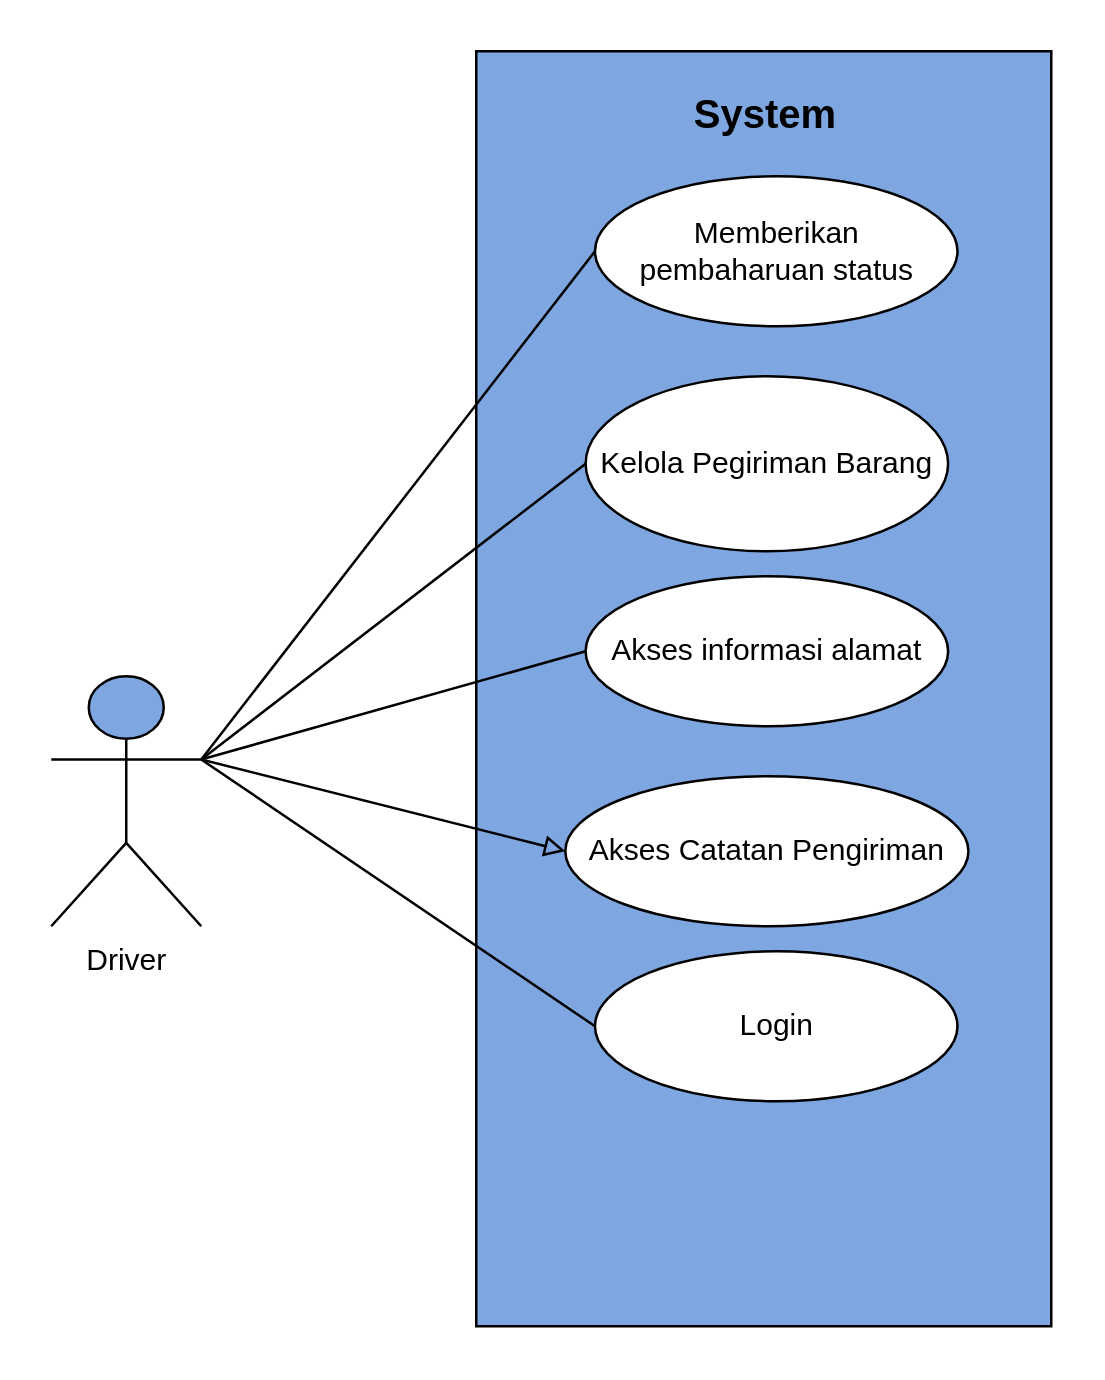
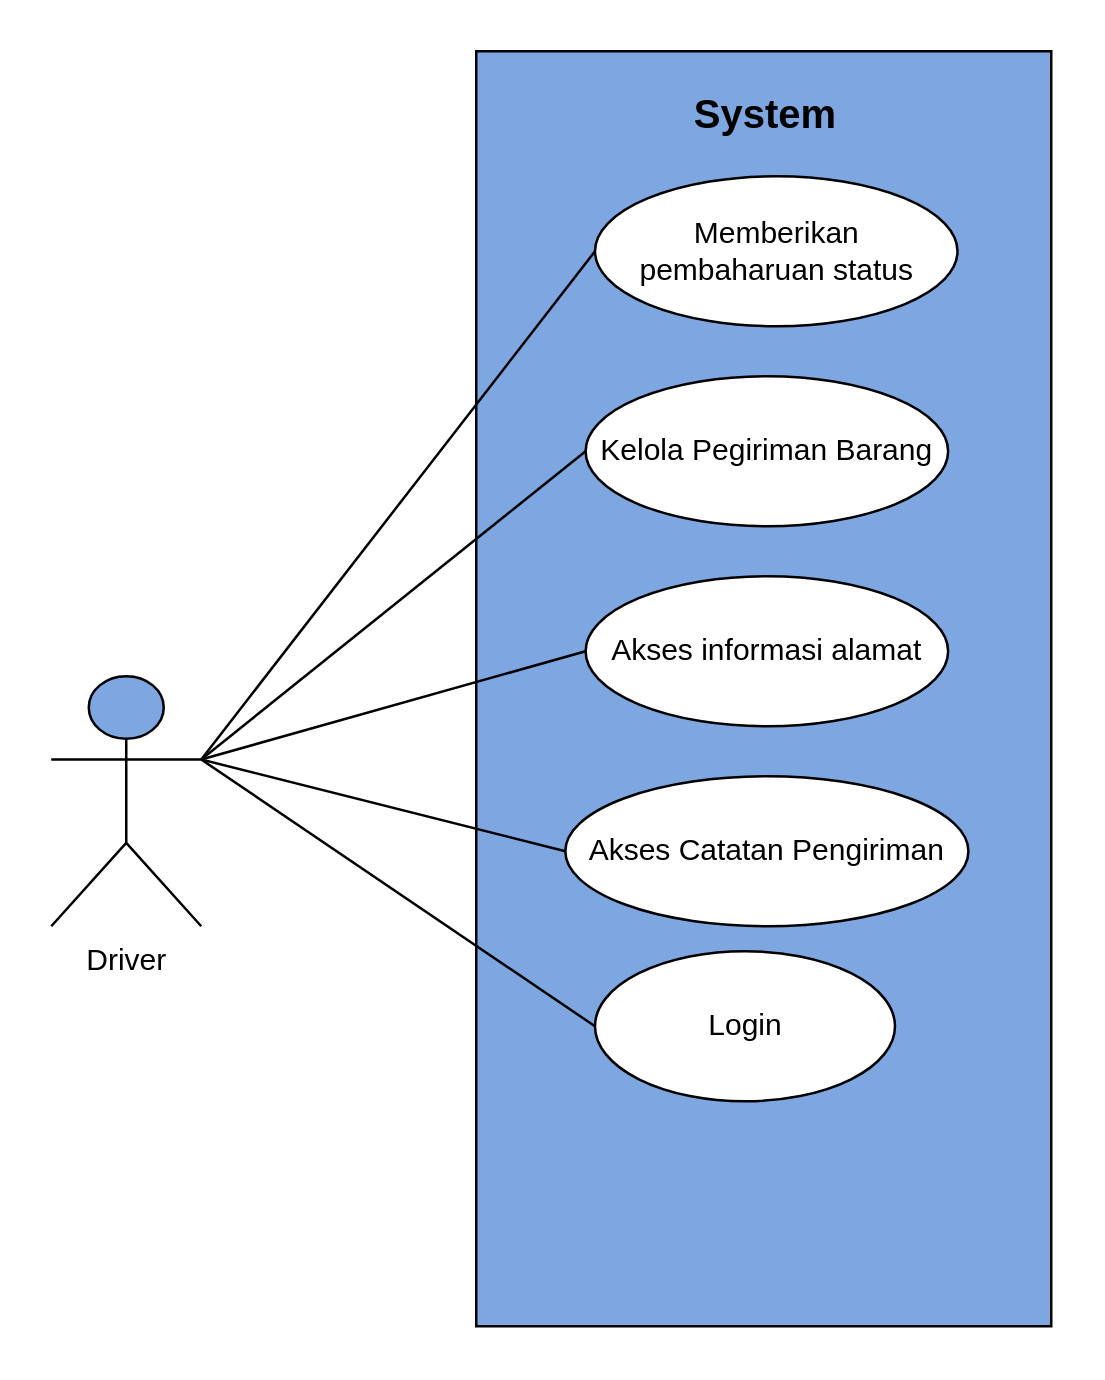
node "Kelola Pegiriman Barang": size 363x175 -> 363x150
edge "Driver" -> "Akses Catatan Pengiriman": arrowhead block -> none
node "Login": size 363x150 -> 300x150
